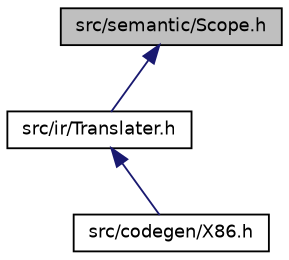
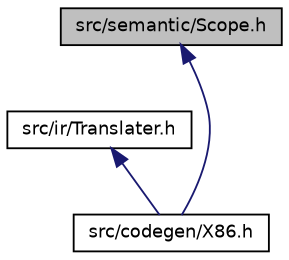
edge "src/ir/Translater.h" -> "src/semantic/Scope.h": now "src/codegen/X86.h" -> "src/semantic/Scope.h"
